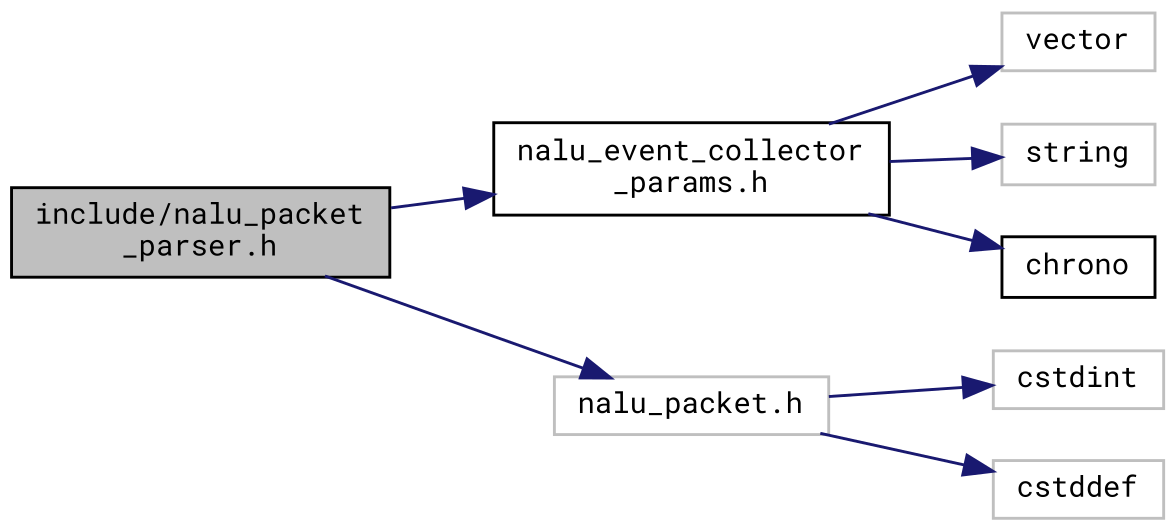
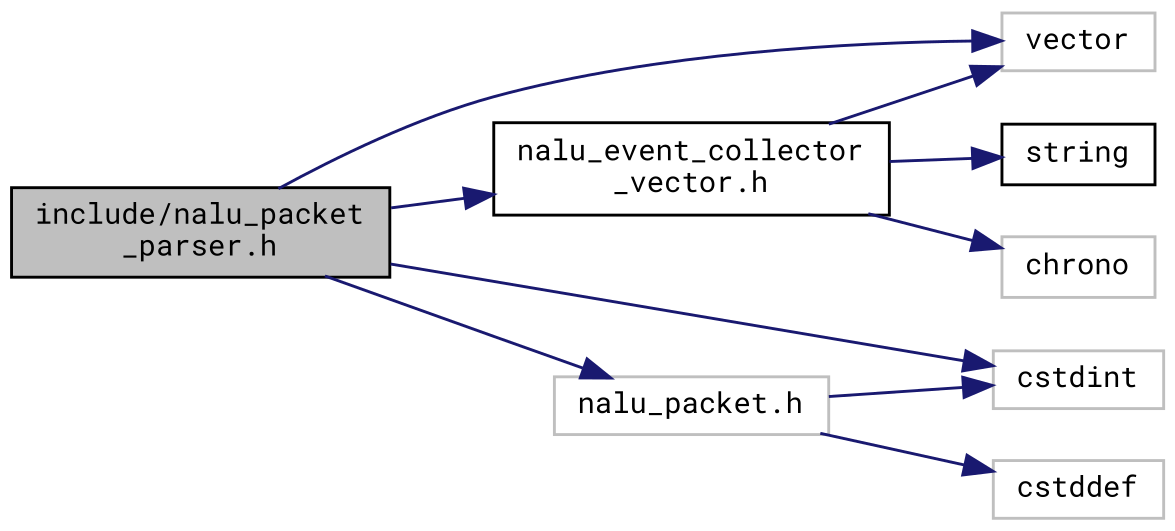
edge "include/nalu_packet _parser.h" -> "vector": added
node "string": color grey75 -> black
node "nalu_event_collector _params.h": label "nalu_event_collector _params.h" -> "nalu_event_collector _vector.h"
node "chrono": color black -> grey75
edge "include/nalu_packet _parser.h" -> "cstdint": added
